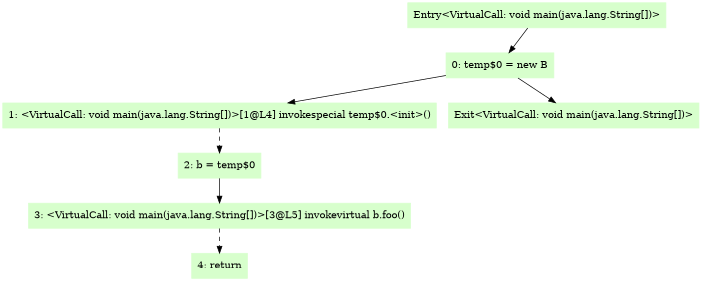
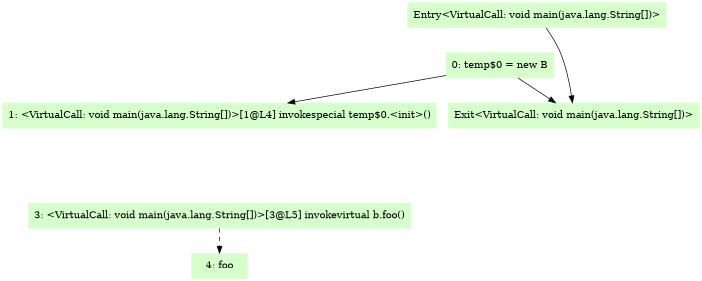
edge "Entry<VirtualCall: void main(java.lang.String[])>" -> "0: temp$0 = new B": now "Entry<VirtualCall: void main(java.lang.String[])>" -> "Exit<VirtualCall: void main(java.lang.String[])>"
node "2: b = temp$0": removed
node "4: return": label "4: return" -> "4: foo"
